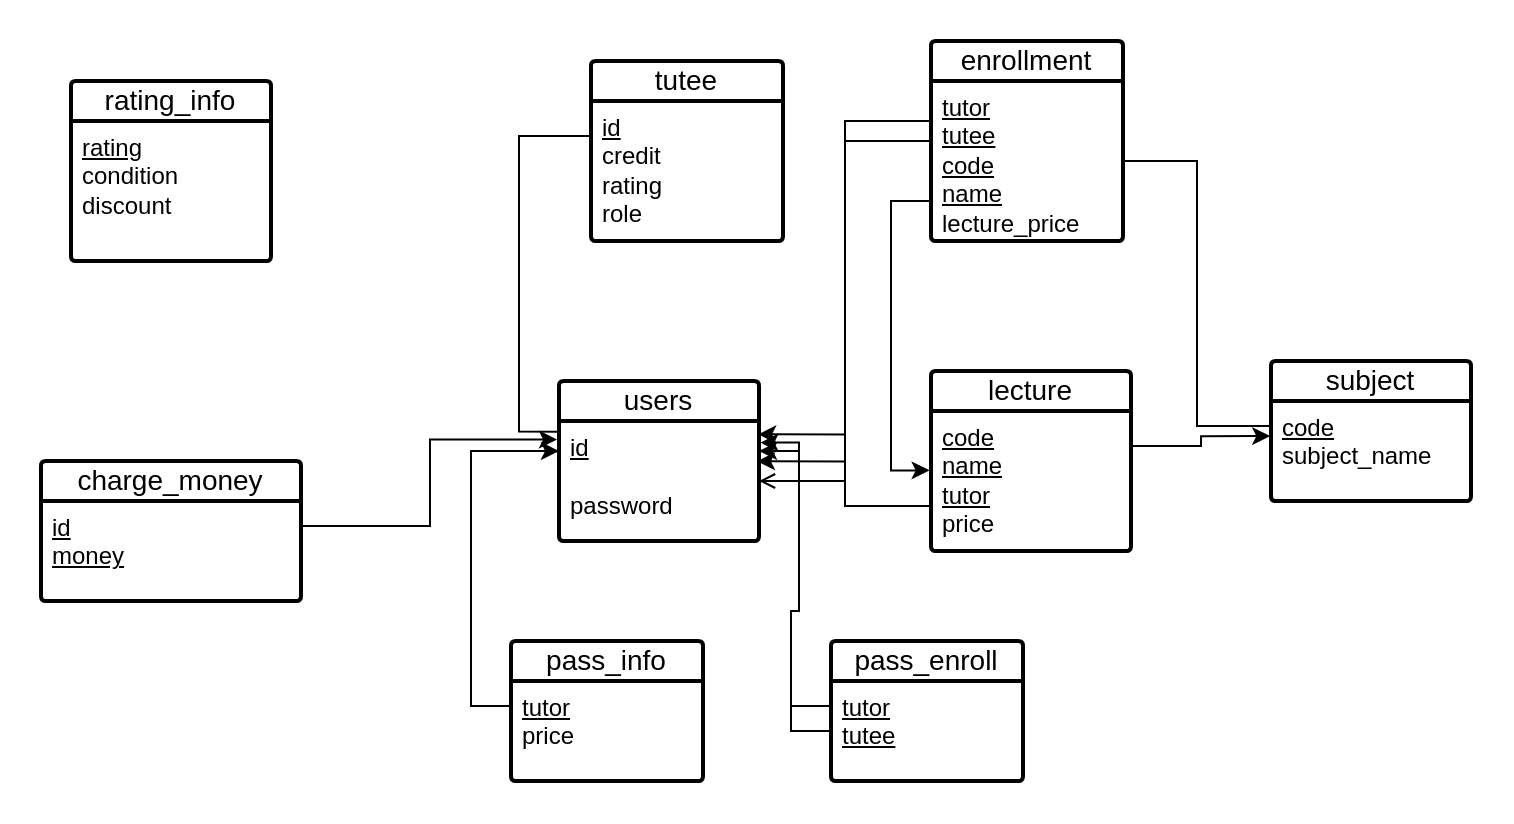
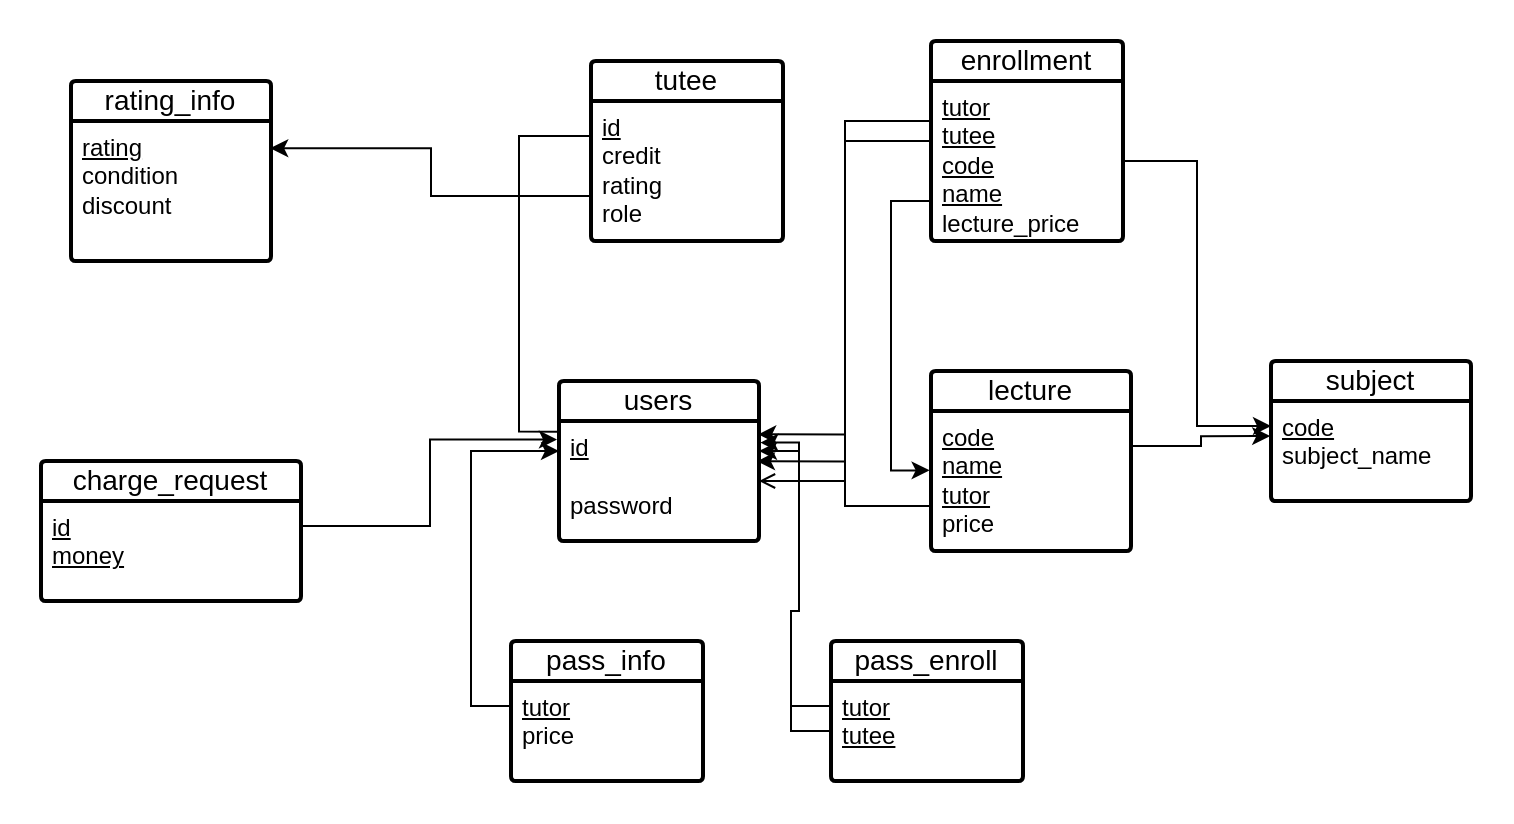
edge "tutee" -> "rating condition discount": added
edge "tutor tutee code name lecture_price" -- "code subject_name": arrowhead none -> classic
node "charge_money": label "charge_money" -> "charge_request"
